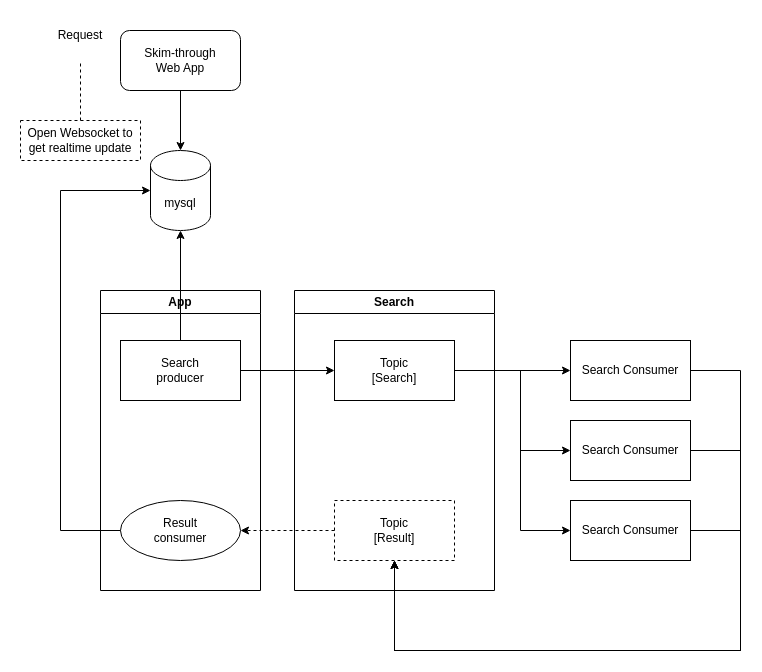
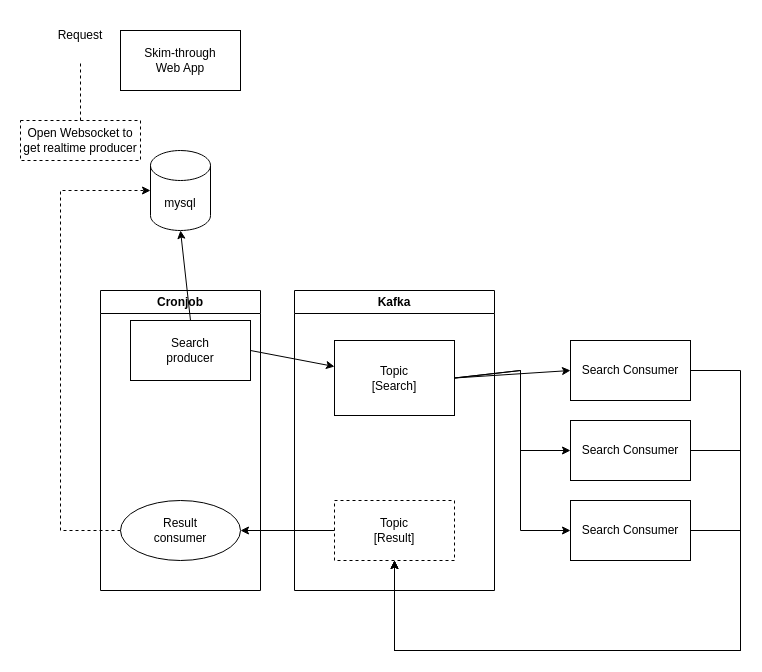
node "Skim-through Web App": shape rounded rectangle -> rectangle
edge "Skim-through Web App" -> "mysql": removed
node "Open Websocket to get realtime update": label "Open Websocket to get realtime update" -> "Open Websocket to get realtime producer"
node "App": label "App" -> "Cronjob"
node "Search": label "Search" -> "Kafka"
edge "Result consumer" -> "mysql": style solid -> dashed
node "Search producer": moved (181, 371) -> (191, 351)
node "Topic [Search]": size 120x60 -> 120x75
edge "Topic [Result]" -> "Result consumer": style dashed -> solid
